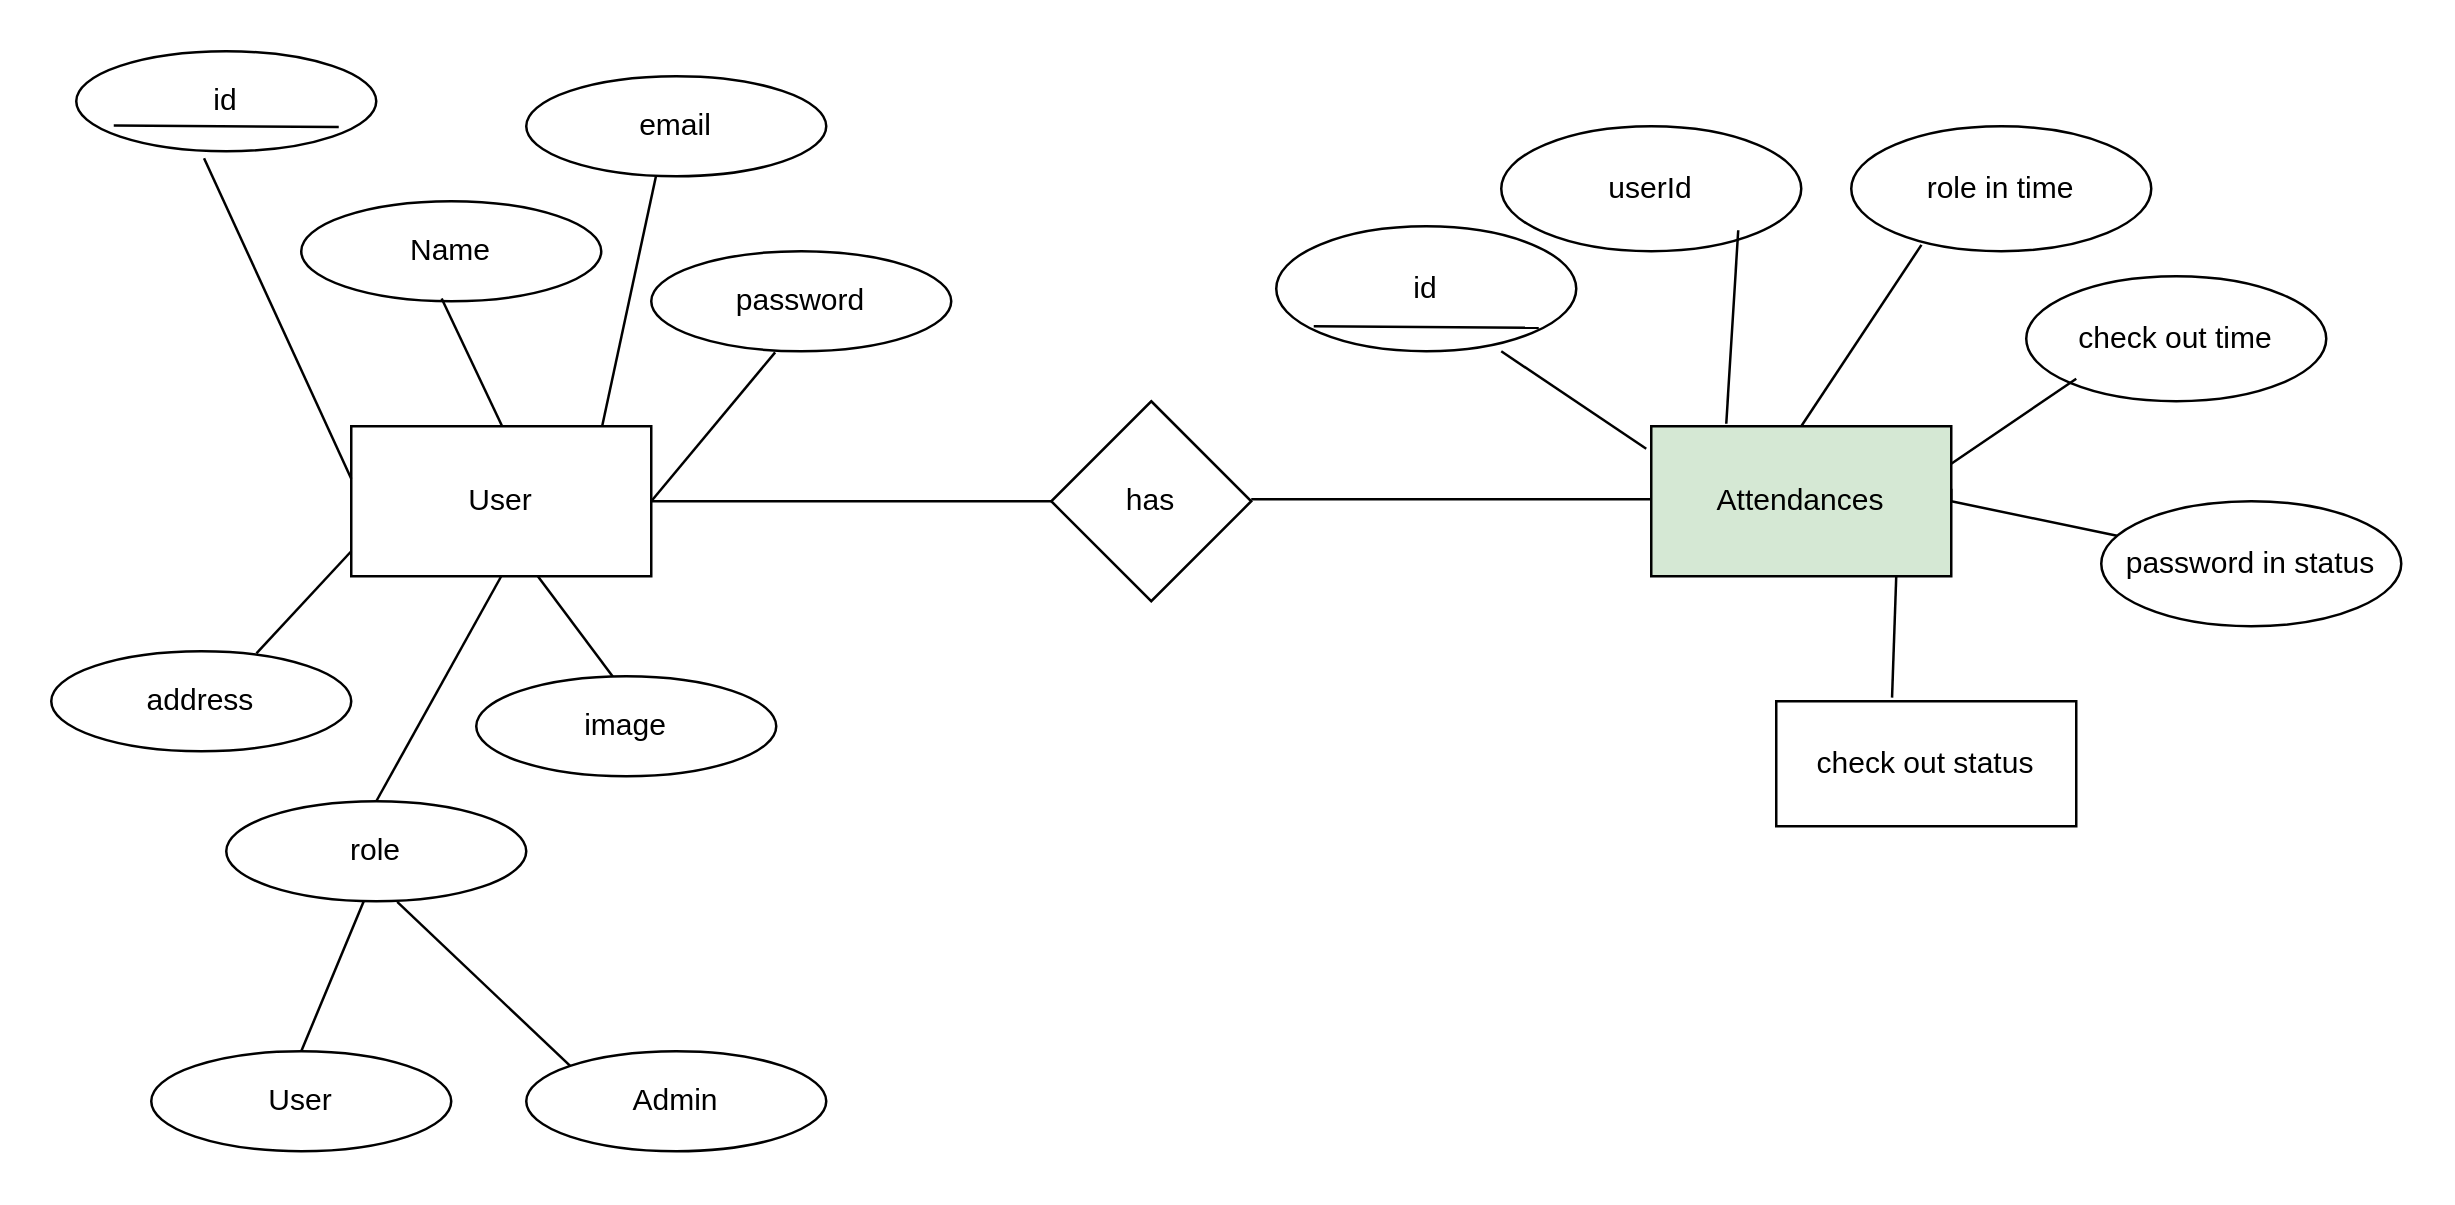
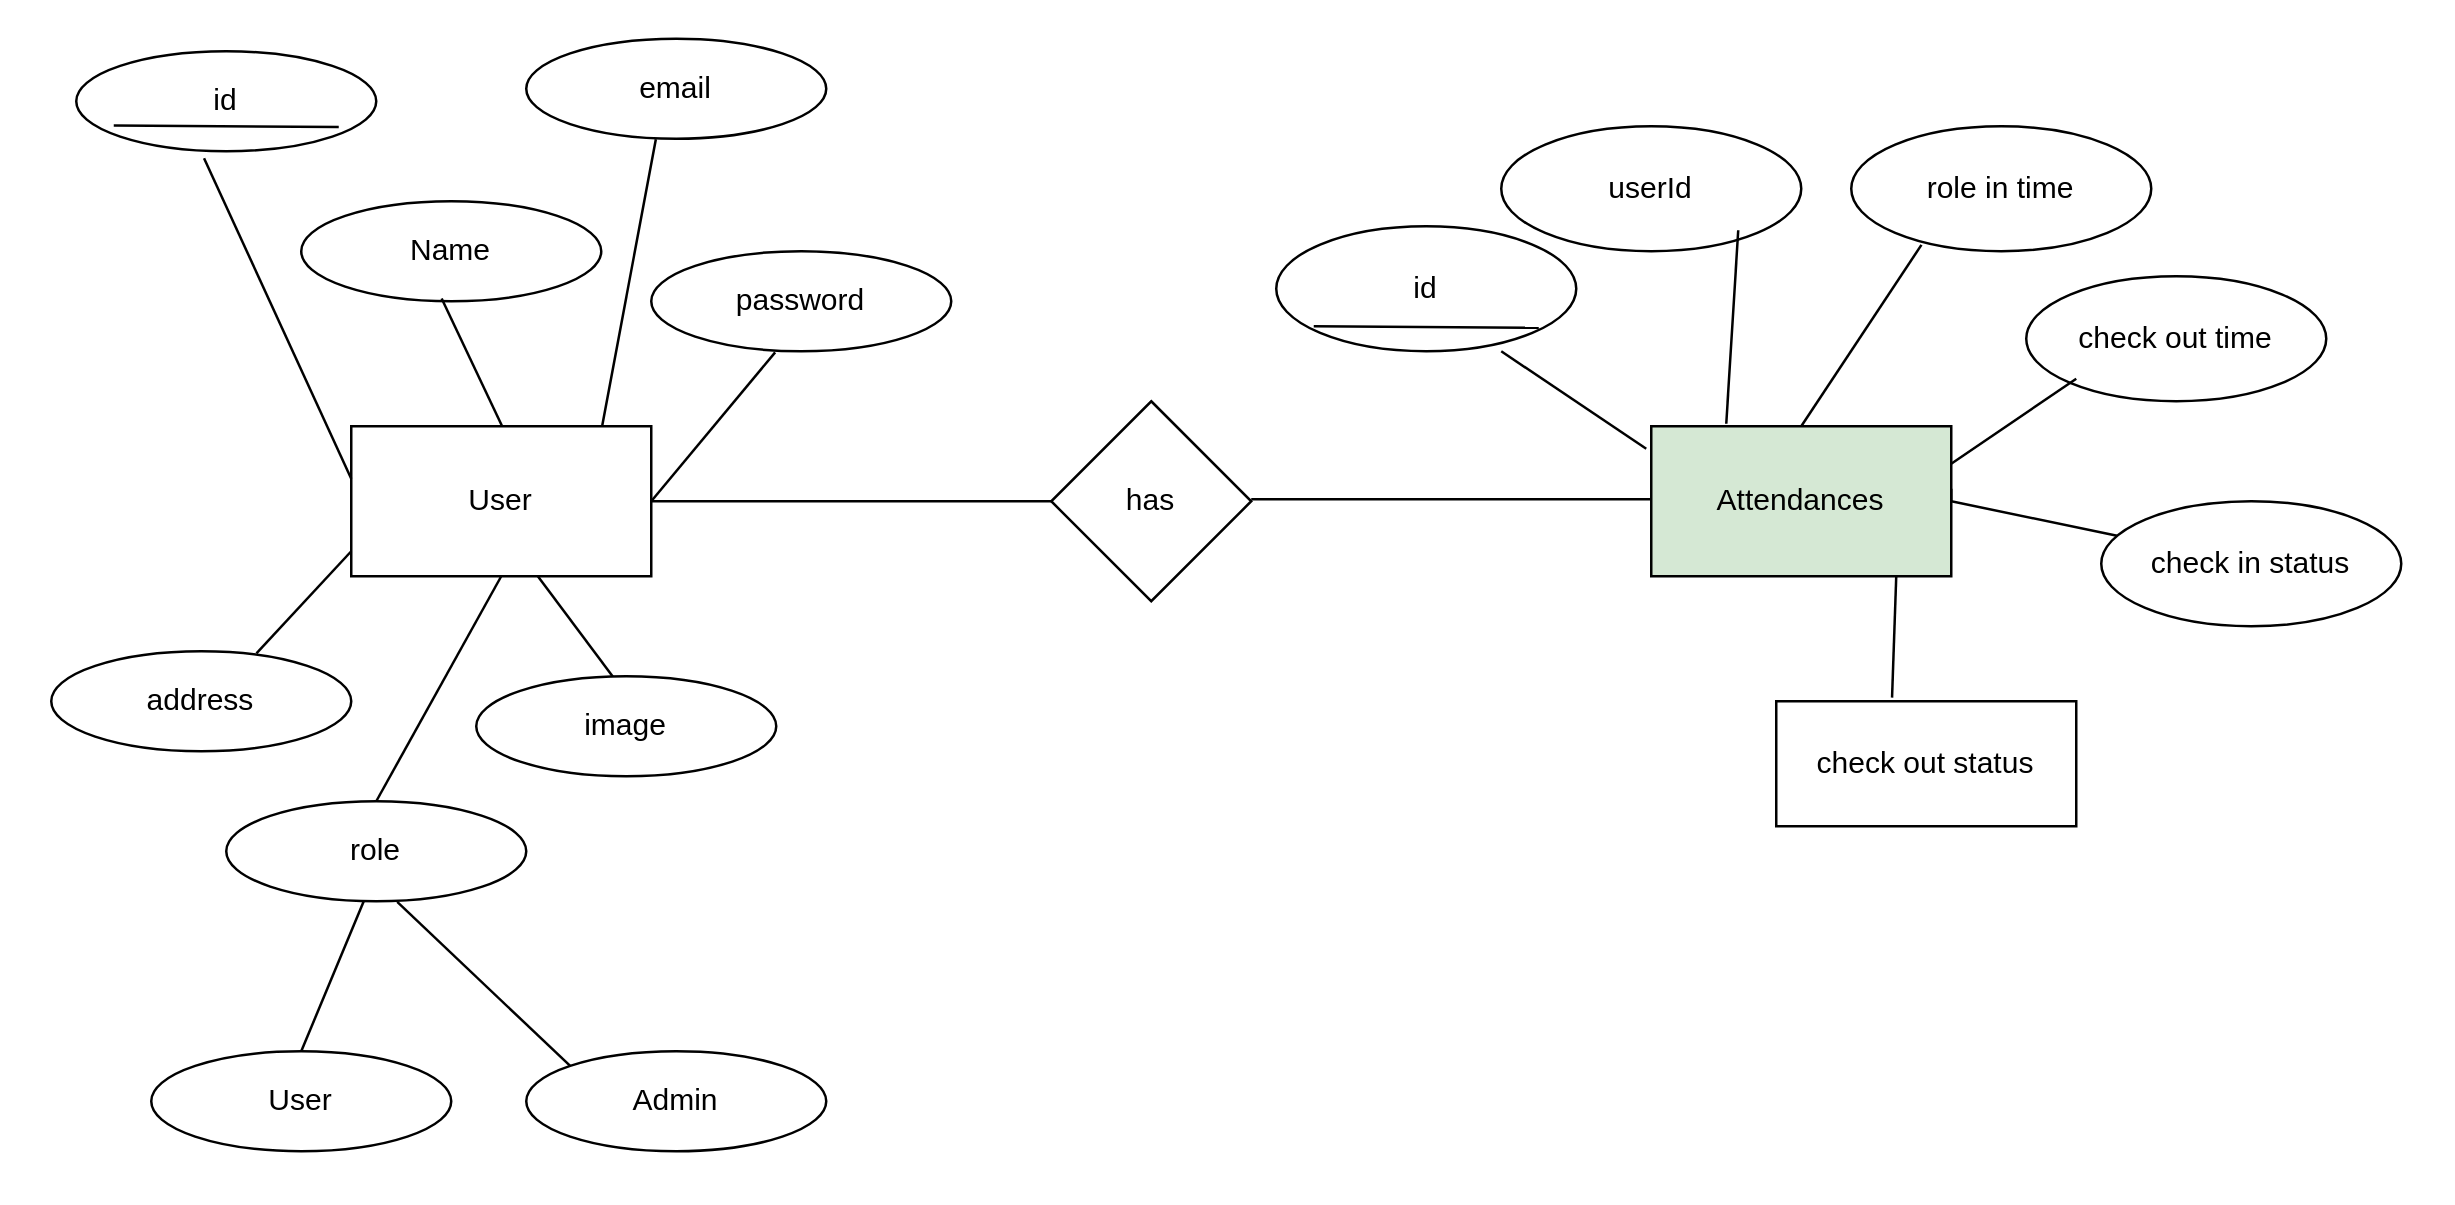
node "email": moved (676, 126) -> (676, 89)
node "password in status": label "password in status" -> "check in status"
